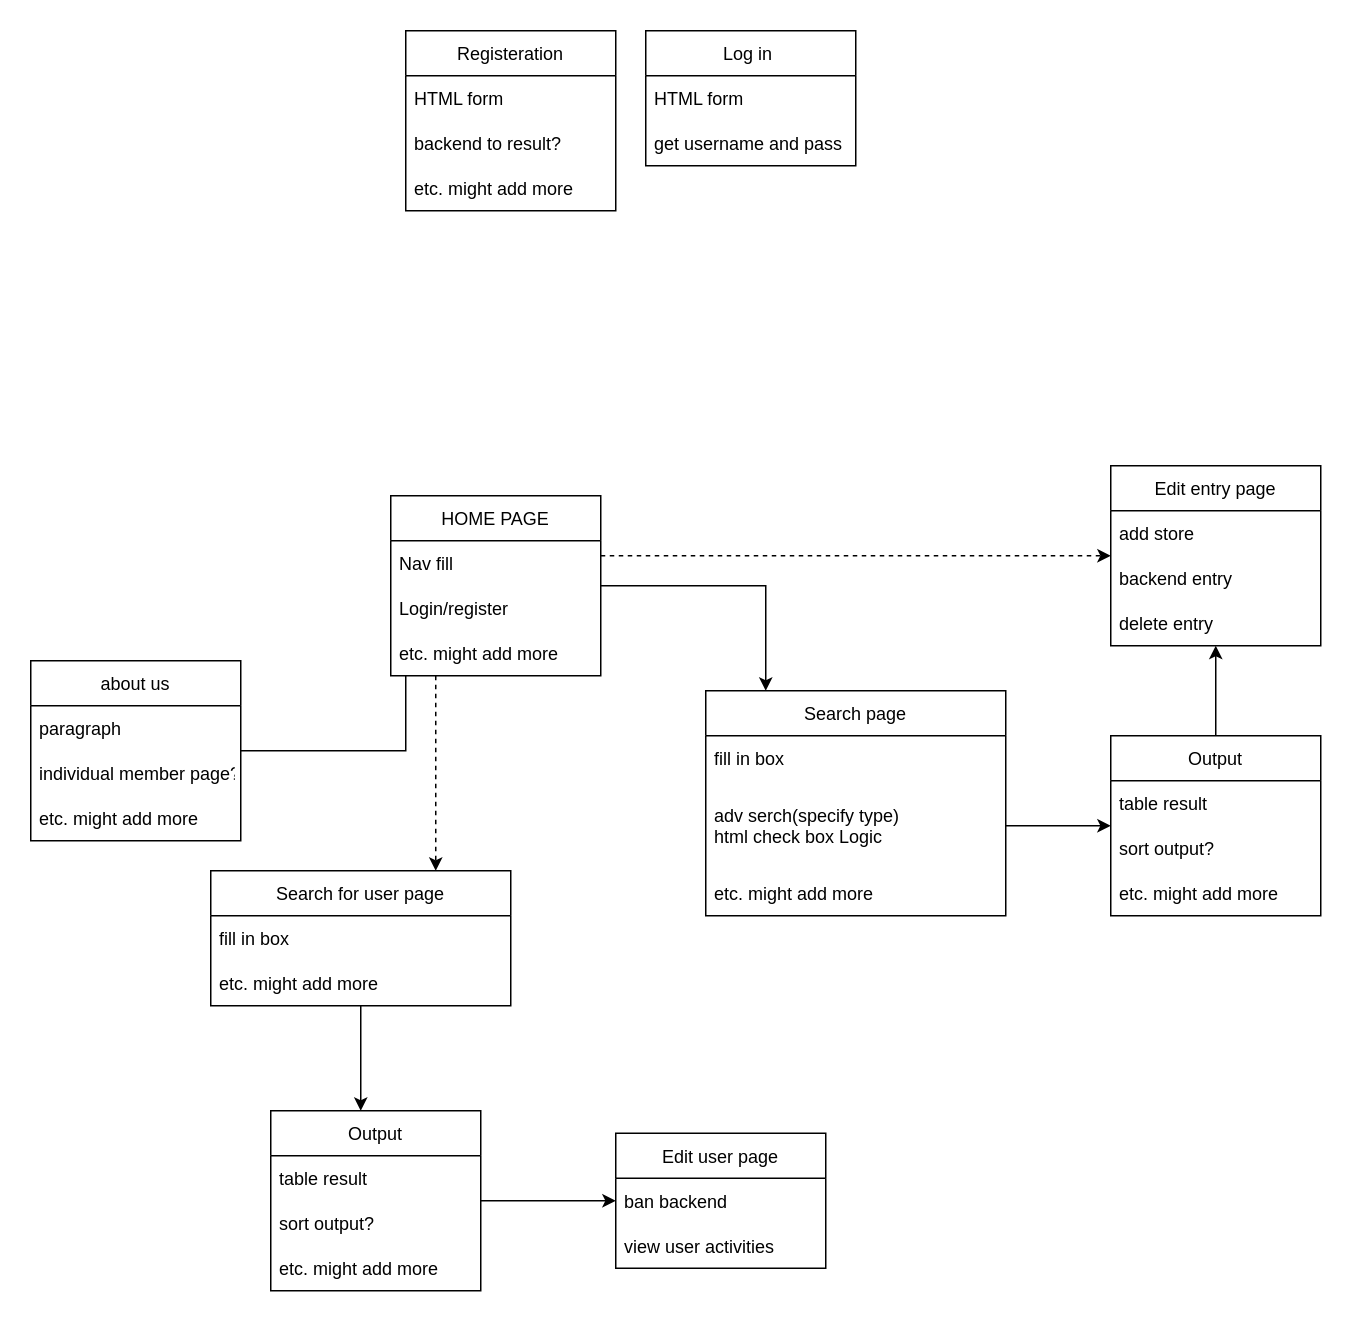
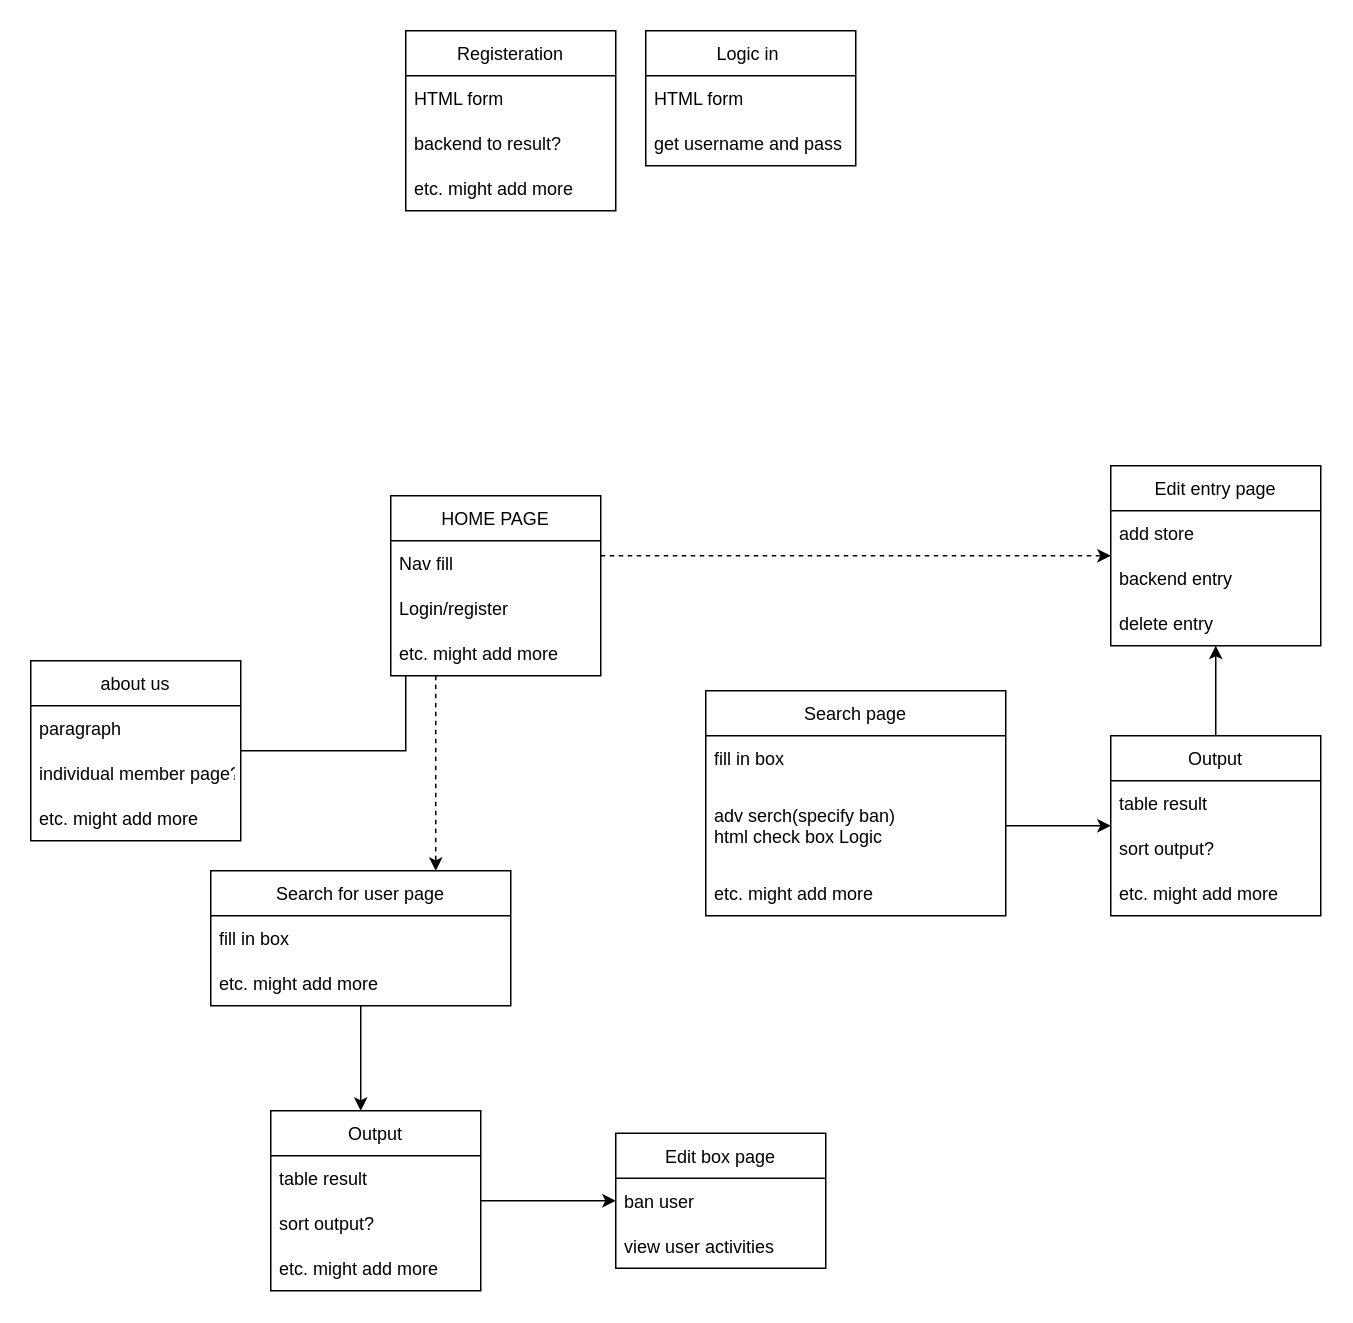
node "Log in": label "Log in" -> "Logic in"
edge "Login/register" -> "Search page": removed
node "adv serch(specify type) html check box Logic": label "adv serch(specify type) html check box Logic" -> "adv serch(specify ban) html check box Logic"
node "Edit user page": label "Edit user page" -> "Edit box page"
node "ban backend": label "ban backend" -> "ban user"
